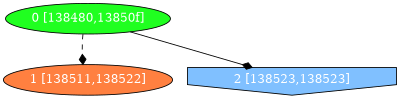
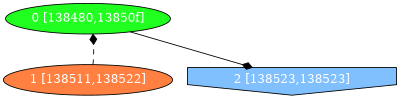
edge "0 [138480,13850f]" -> "1 [138511,138522]": reversed
